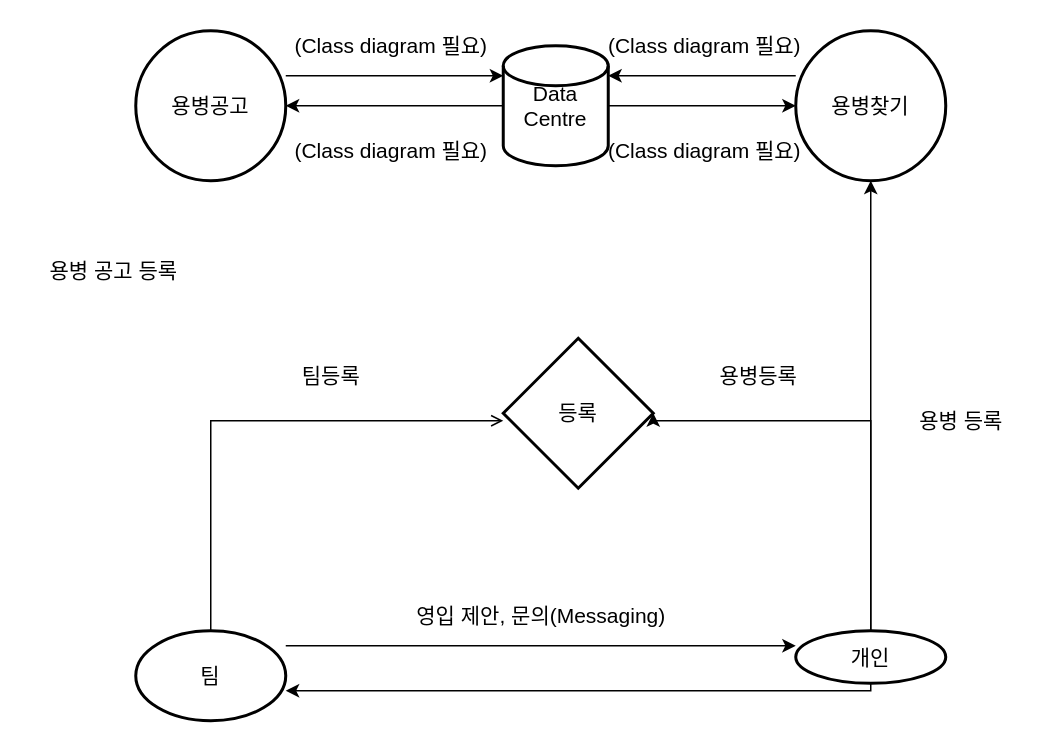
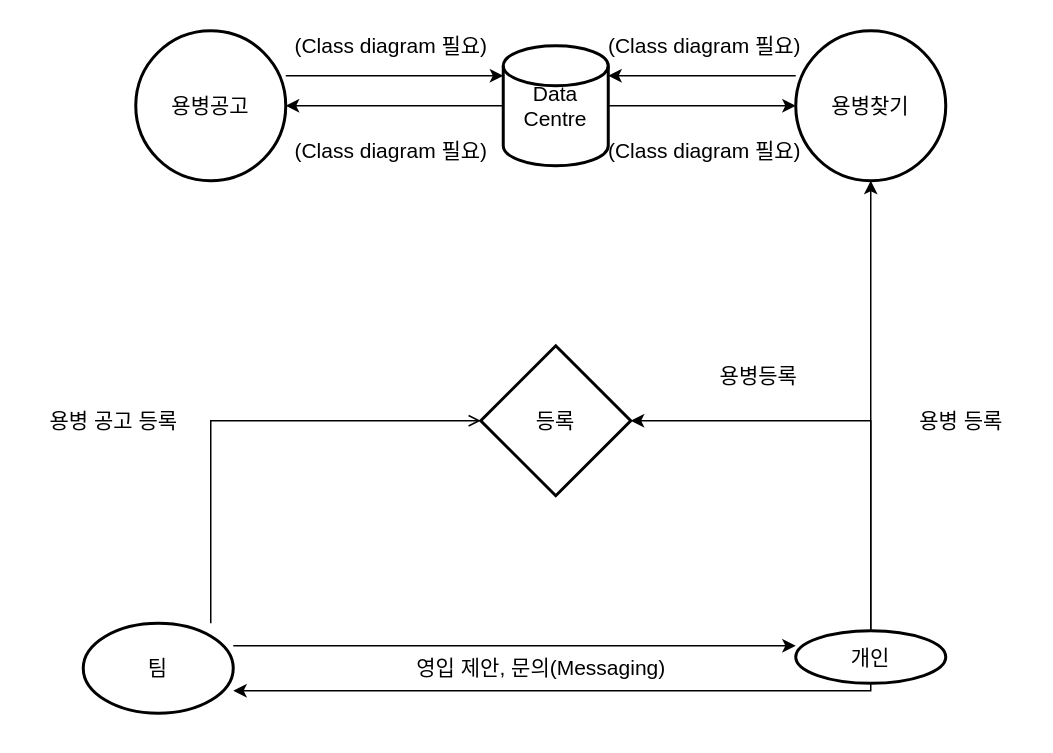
node "용병 공고 등록": moved (113, 271) -> (113, 421)
node "팀등록": removed
node "등록": moved (578, 413) -> (556, 421)
node "영입 제안, 문의(Messaging)": moved (541, 616) -> (541, 668)
node "팀": moved (211, 676) -> (158, 668)
